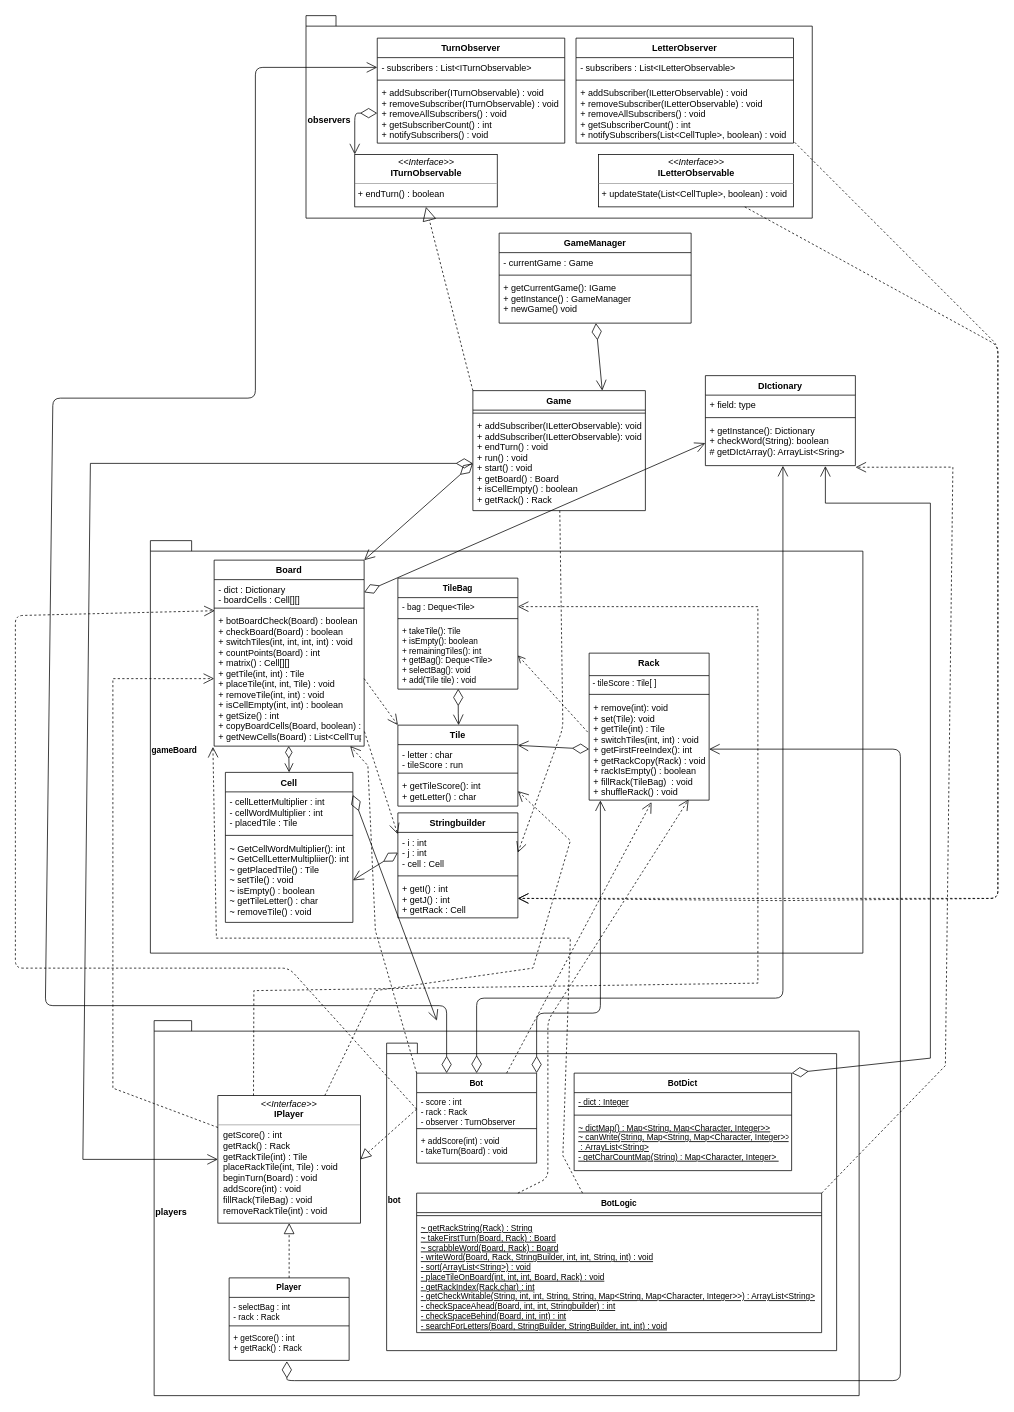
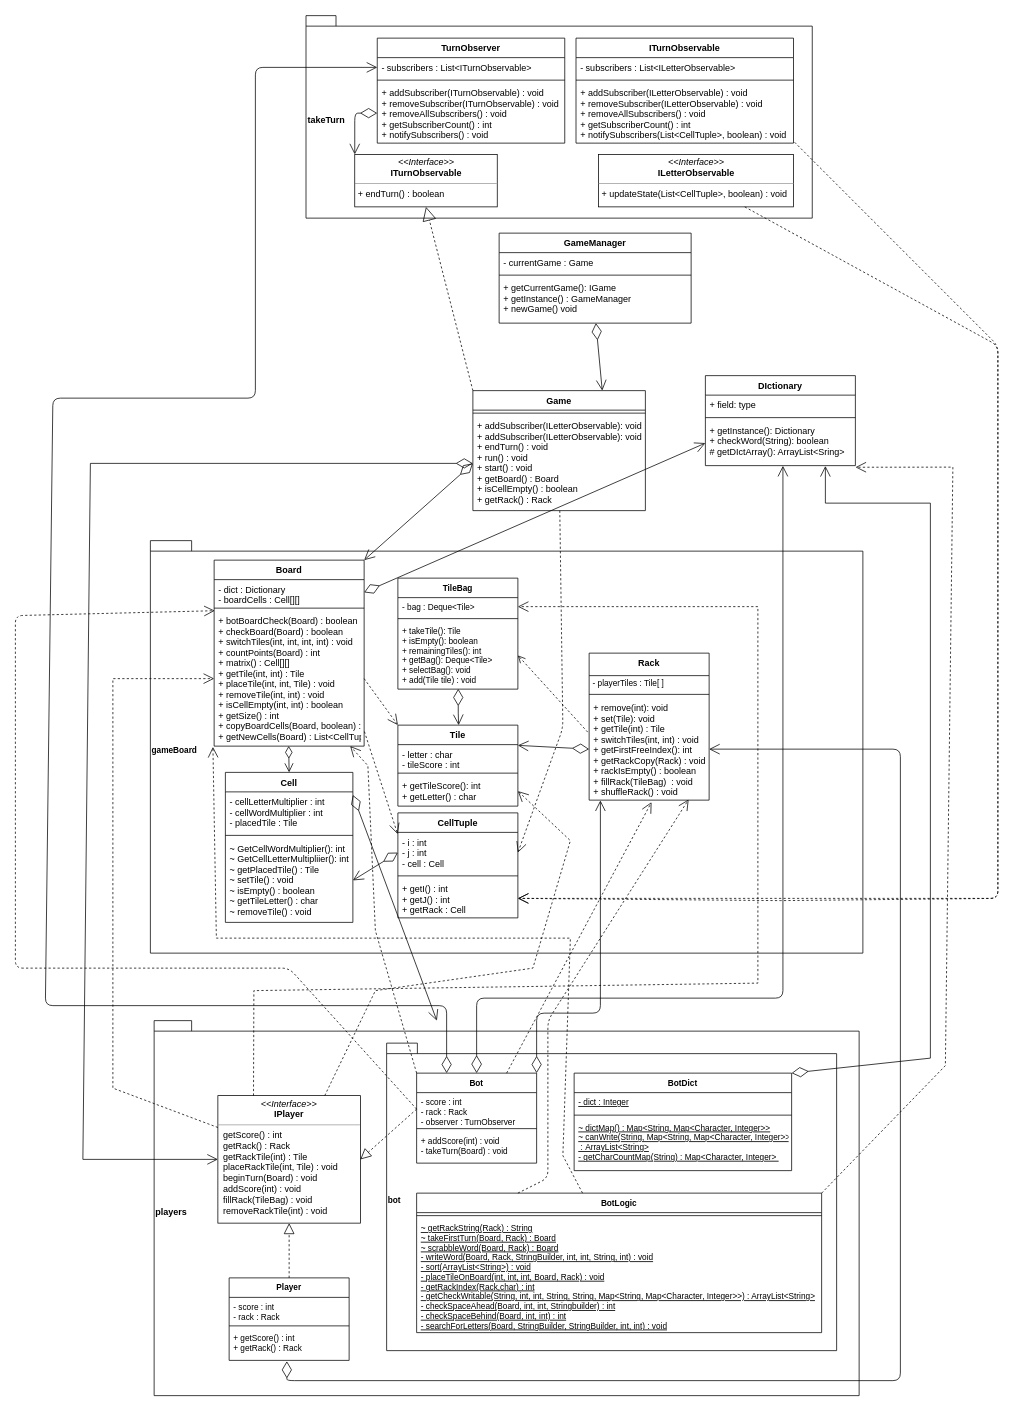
node "LetterObserver": label "LetterObserver" -> "ITurnObservable"
node "observers": label "observers" -> "takeTurn"
node "- tileScore : Tile[ ]": label "- tileScore : Tile[ ]" -> "- playerTiles : Tile[ ]"
node "- letter : char - tileScore : run": label "- letter : char - tileScore : run" -> "- letter : char - tileScore : int"
node "Stringbuilder": label "Stringbuilder" -> "CellTuple"
node "- selectBag : int - rack : Rack": label "- selectBag : int - rack : Rack" -> "- score : int - rack : Rack"
